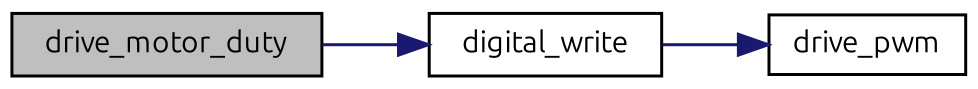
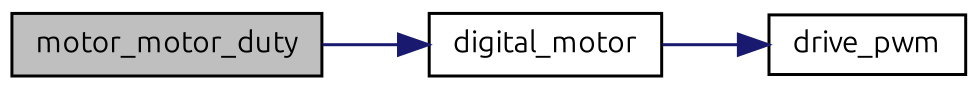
node "drive_motor_duty": label "drive_motor_duty" -> "motor_motor_duty"
node "digital_write": label "digital_write" -> "digital_motor"
